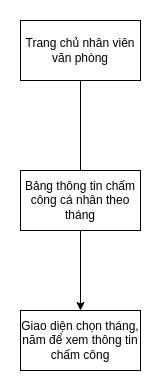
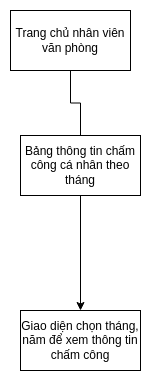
node "Trang chủ nhân viên văn phòng": moved (81, 51) -> (71, 41)
node "Bảng thông tin chấm công cá nhân theo tháng": moved (81, 201) -> (81, 166)
